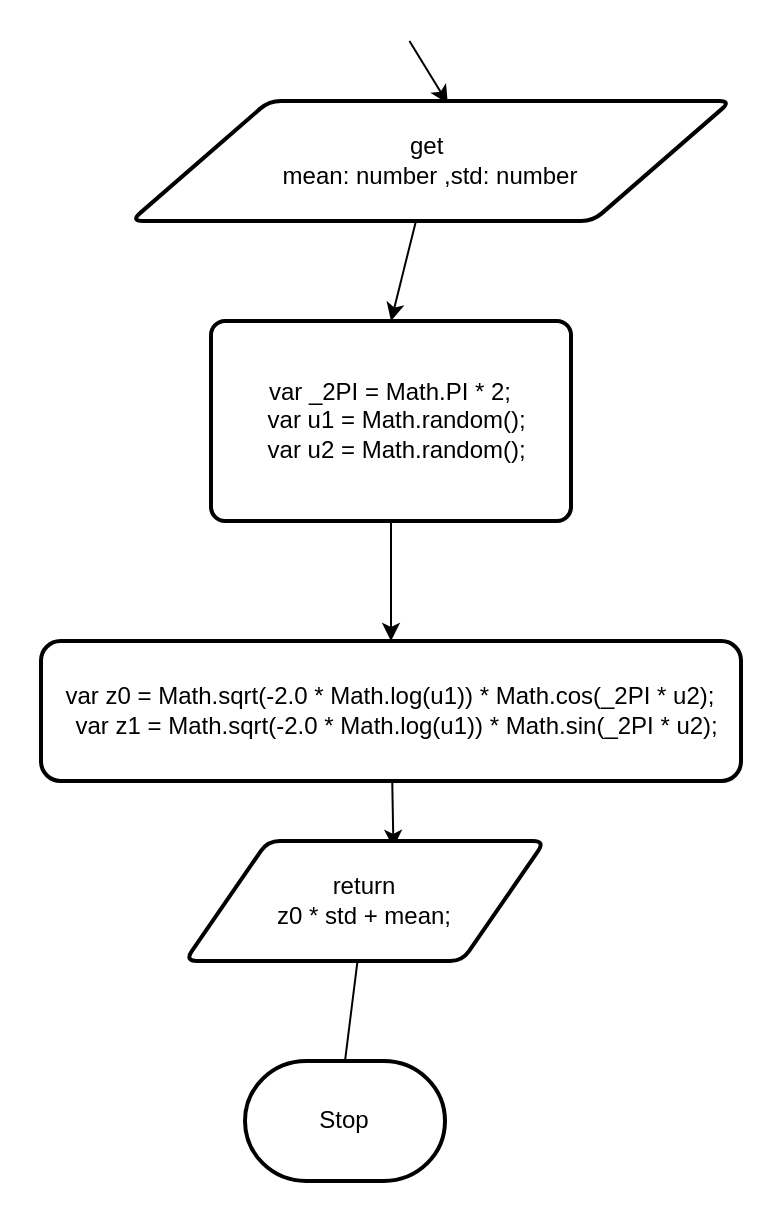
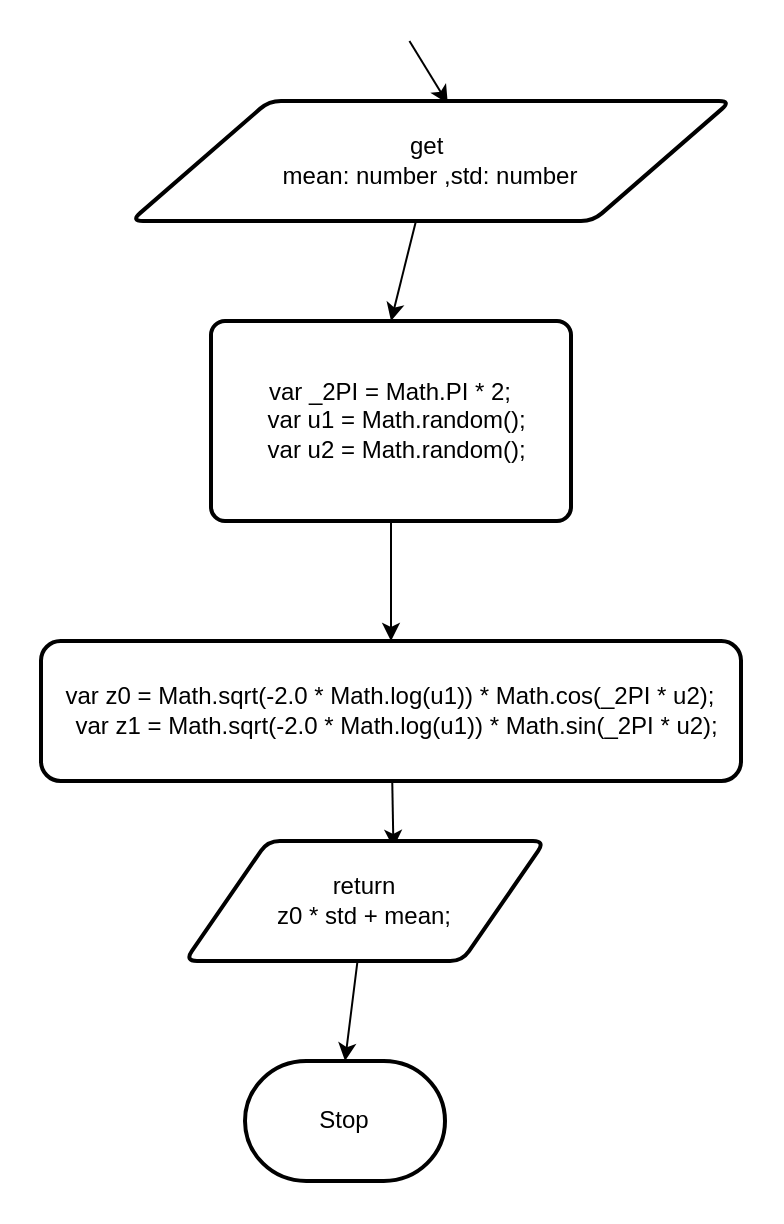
edge "return z0 * std + mean;" -- "Stop": arrowhead none -> classic
